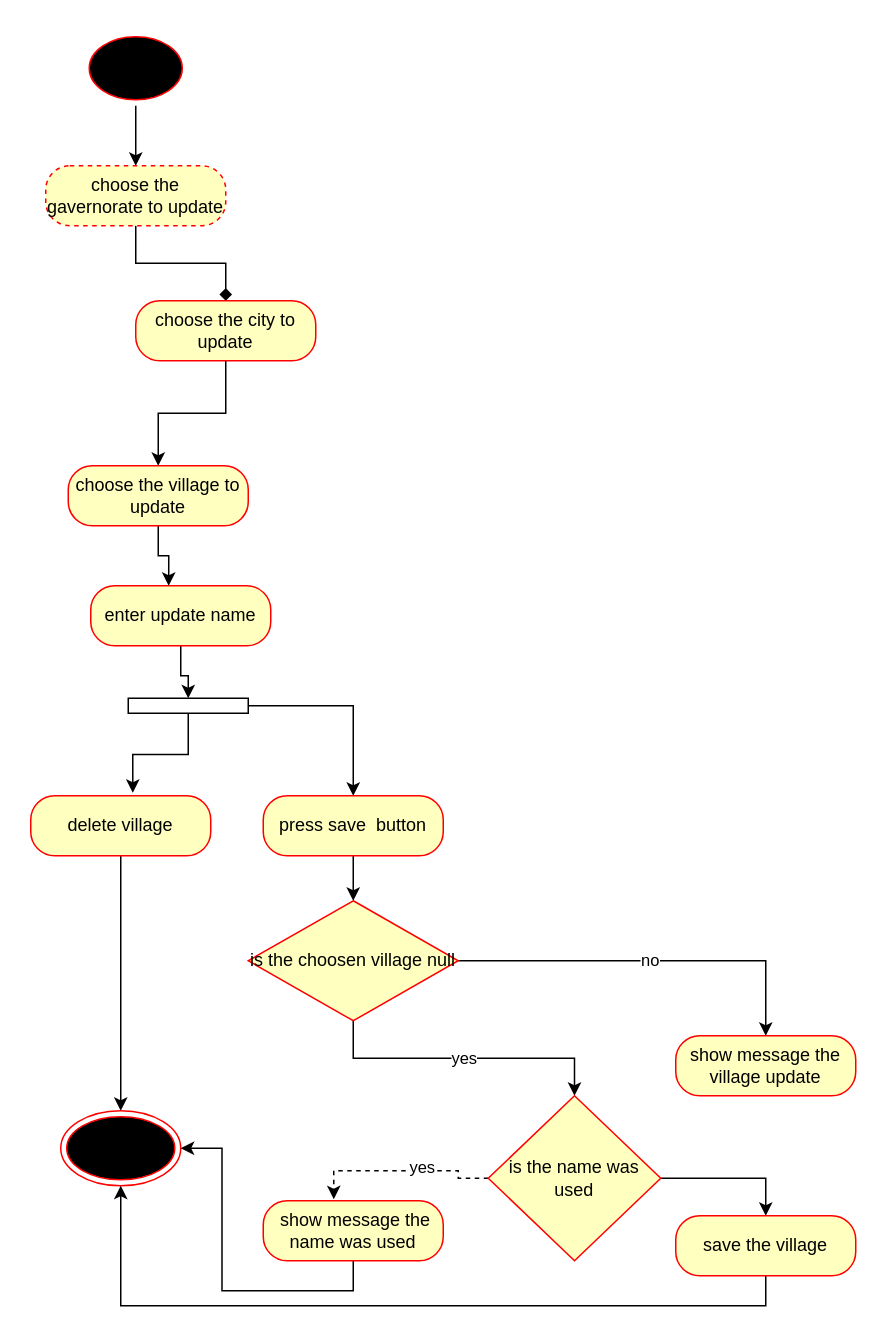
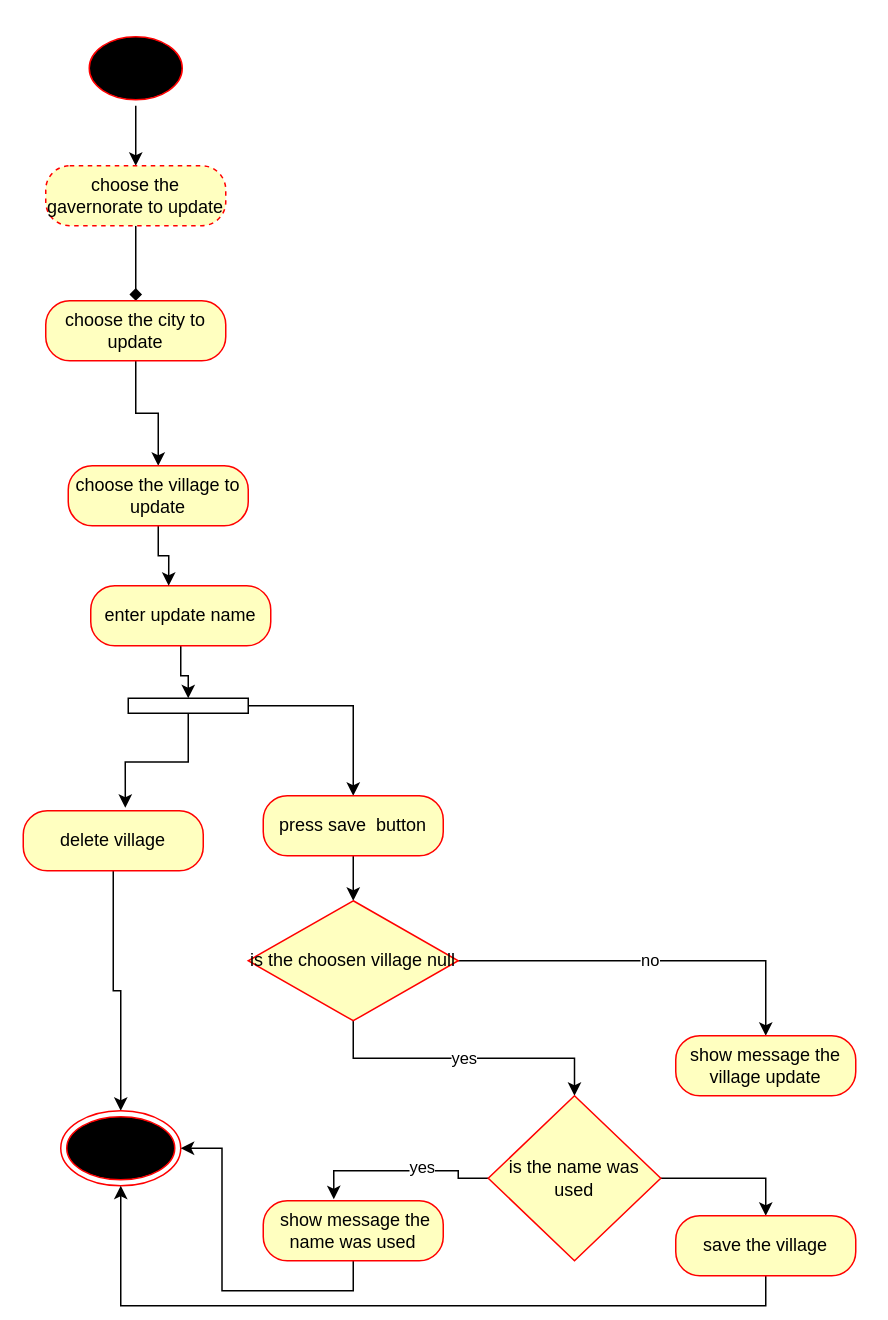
node "choose the city to update": moved (226, 331) -> (136, 331)
node "delete village": moved (121, 826) -> (113, 841)
edge "is the name was used" -> "show message the name was used": style dashed -> solid
